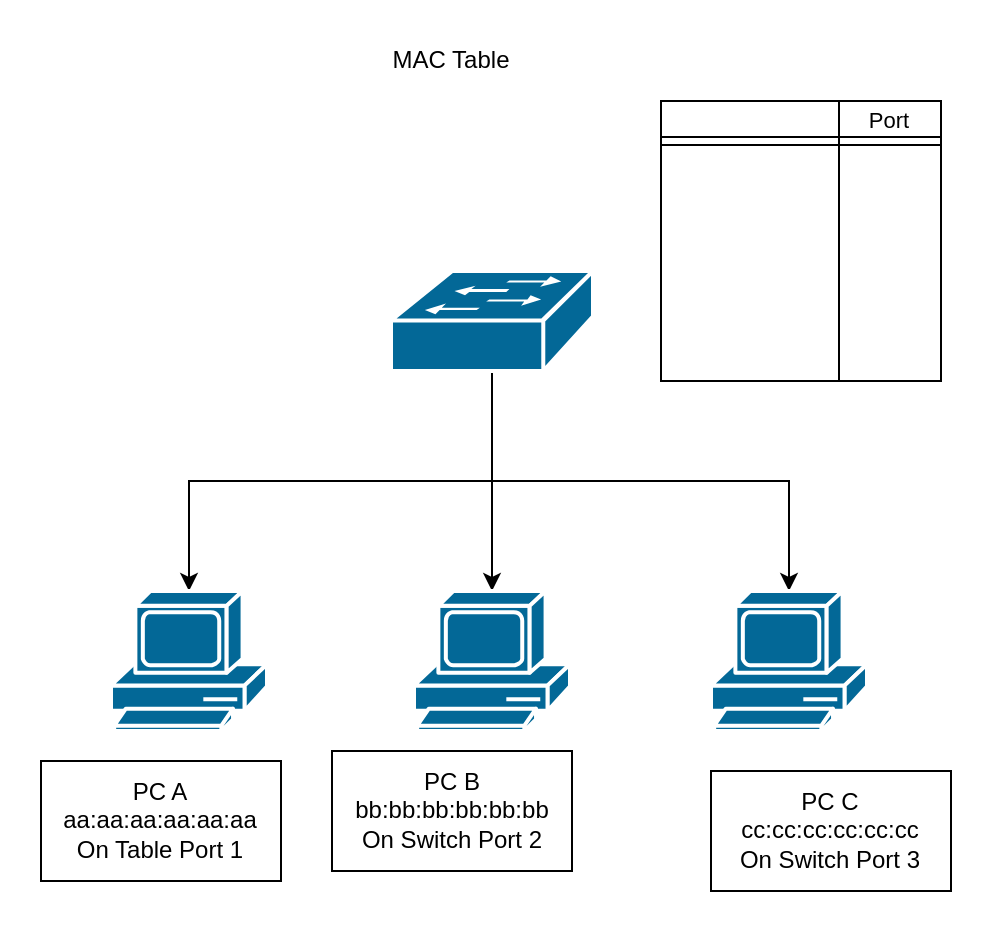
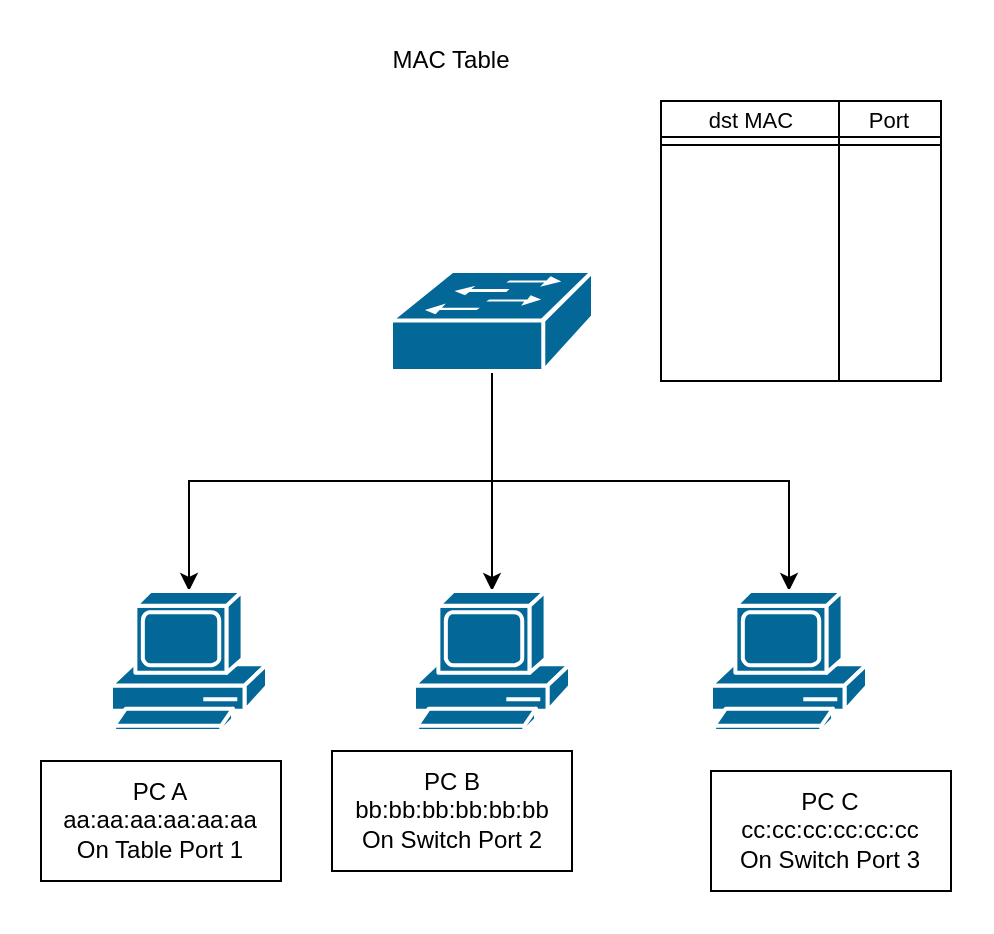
node "dst MAC": added
